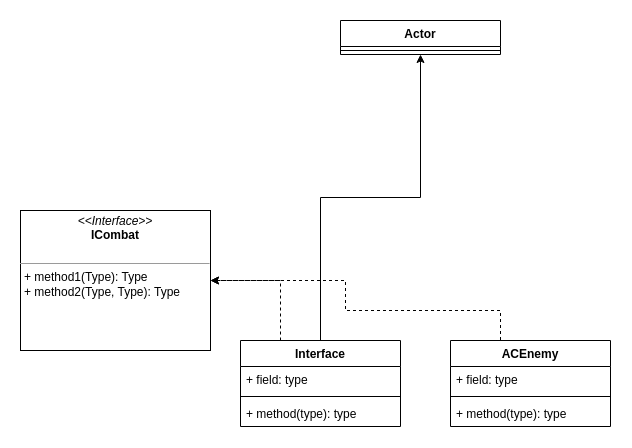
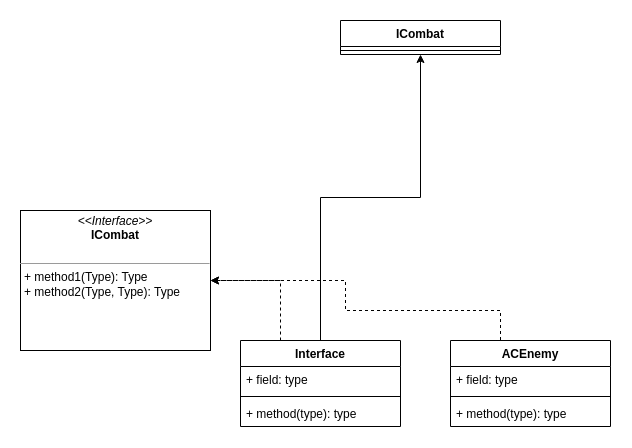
node "Actor": label "Actor" -> "ICombat"
